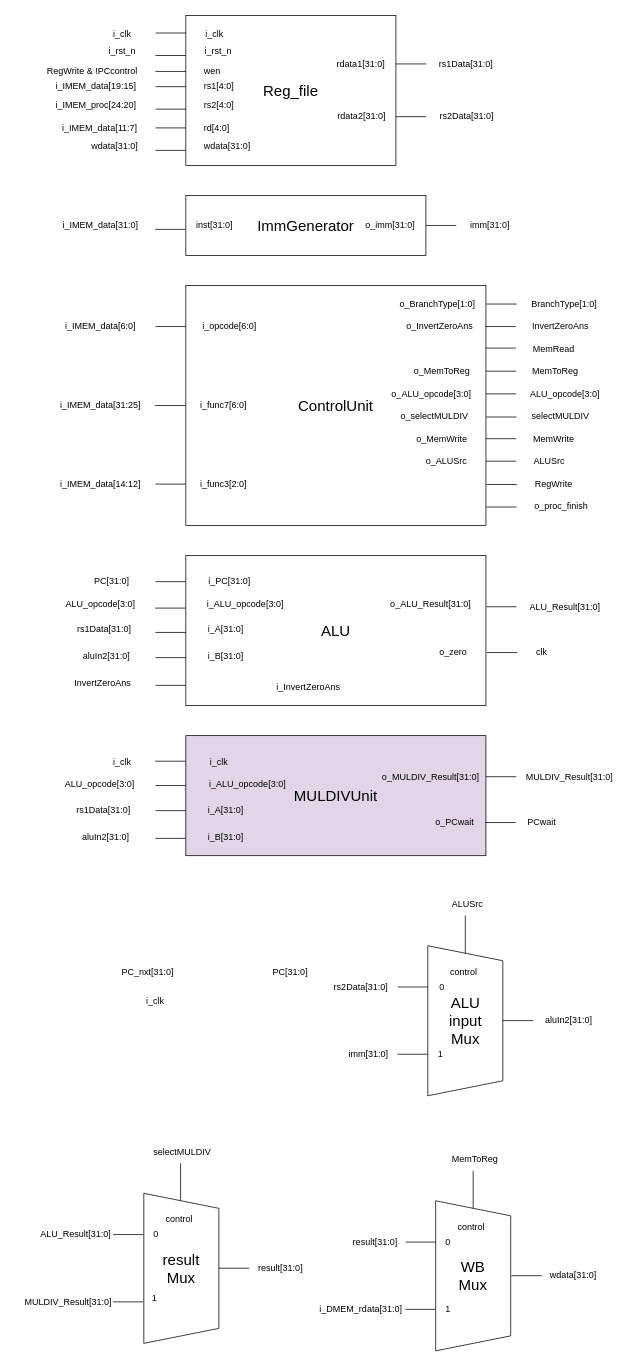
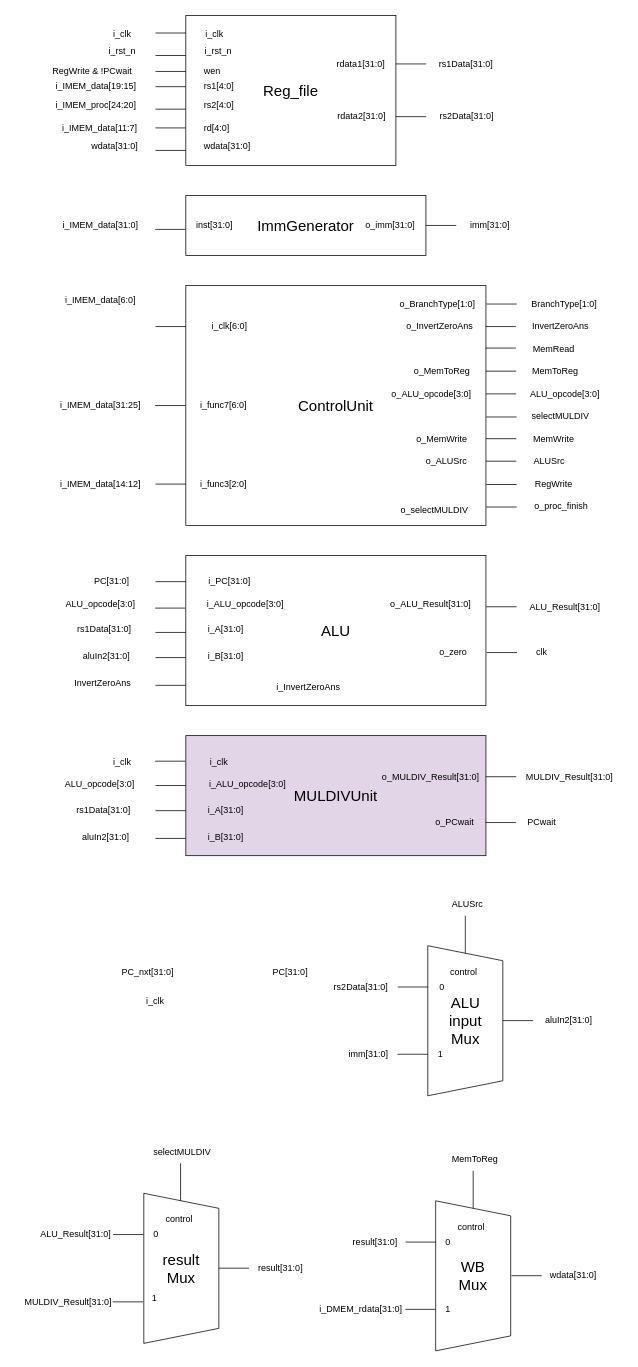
node "RegWrite & !PCcontrol": label "RegWrite & !PCcontrol" -> "RegWrite & !PCwait"
node "i_IMEM_data[6:0]": moved (100, 327) -> (100, 300)
node "i_opcode[6:0]": label "i_opcode[6:0]" -> "i_clk[6:0]"
node "o_selectMULDIV": moved (434, 417) -> (434, 510)
